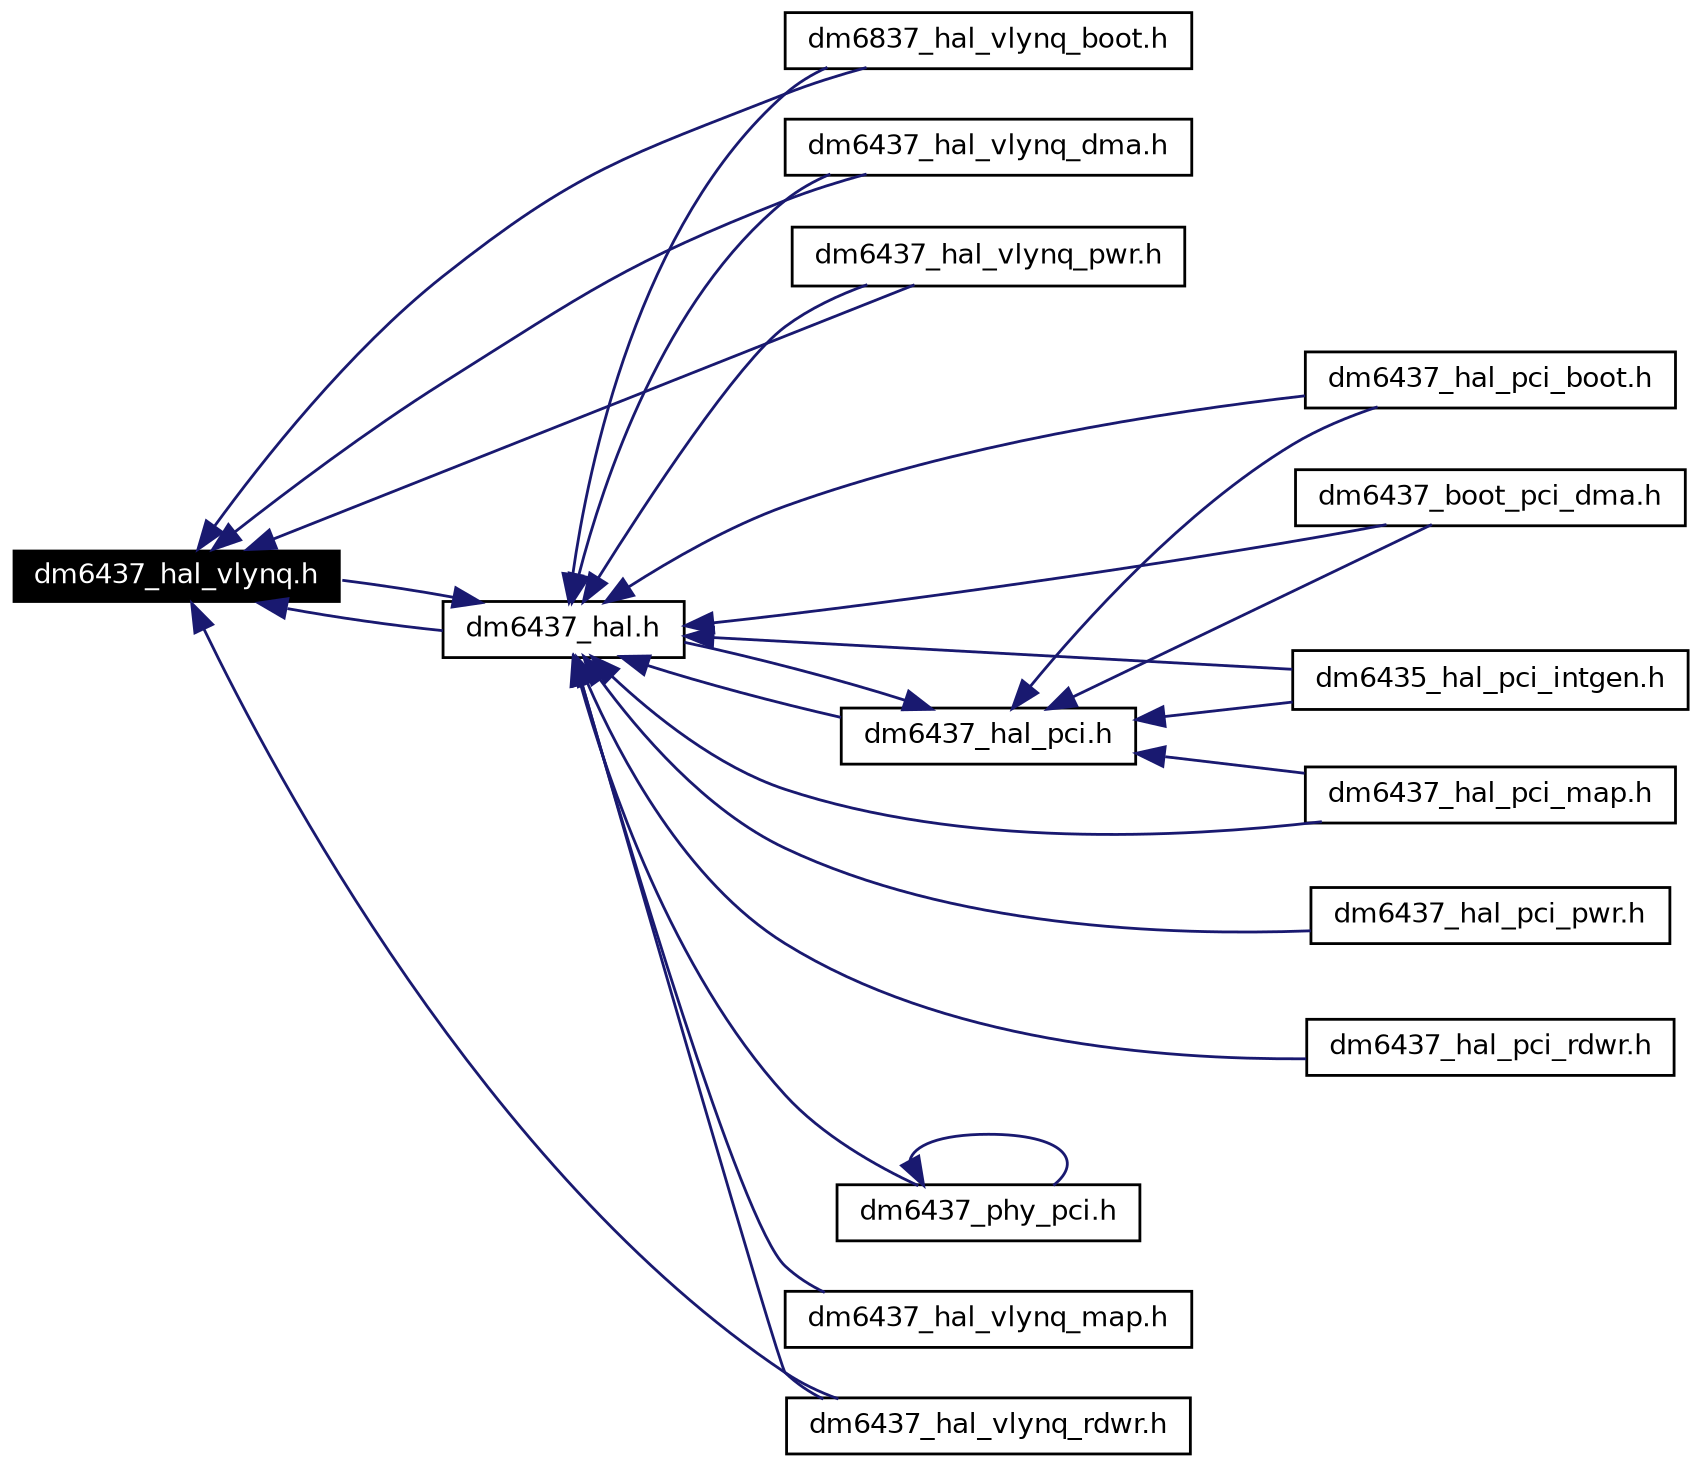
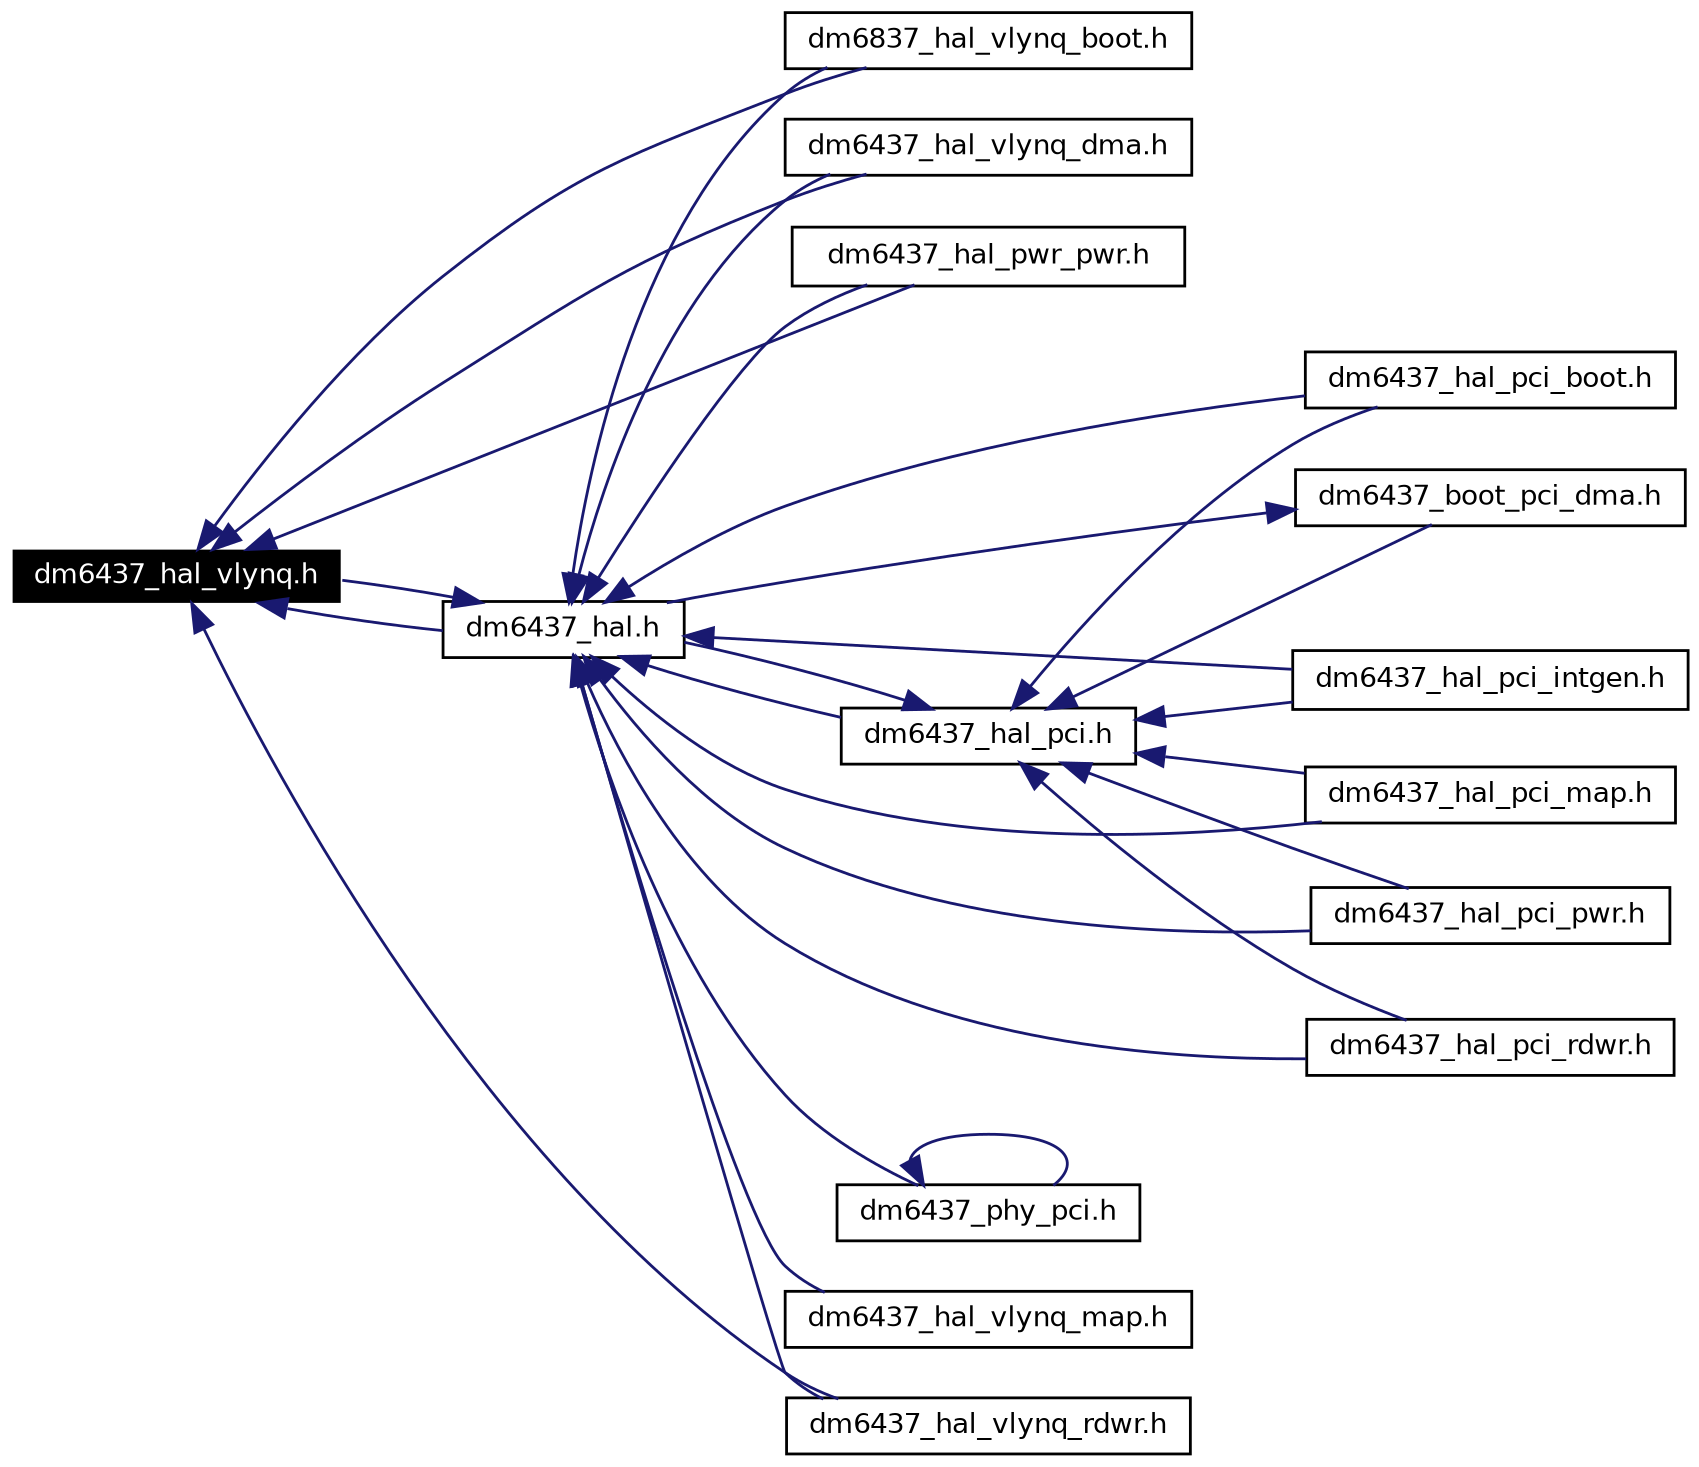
node "dm6437_hal_vlynq_pwr.h": label "dm6437_hal_vlynq_pwr.h" -> "dm6437_hal_pwr_pwr.h"
edge "dm6437_boot_pci_dma.h" -> "dm6437_hal.h": reversed
node "dm6435_hal_pci_intgen.h": label "dm6435_hal_pci_intgen.h" -> "dm6437_hal_pci_intgen.h"
edge "dm6437_hal_pci_pwr.h" -> "dm6437_hal_pci.h": added
edge "dm6437_hal_pci_rdwr.h" -> "dm6437_hal_pci.h": added
